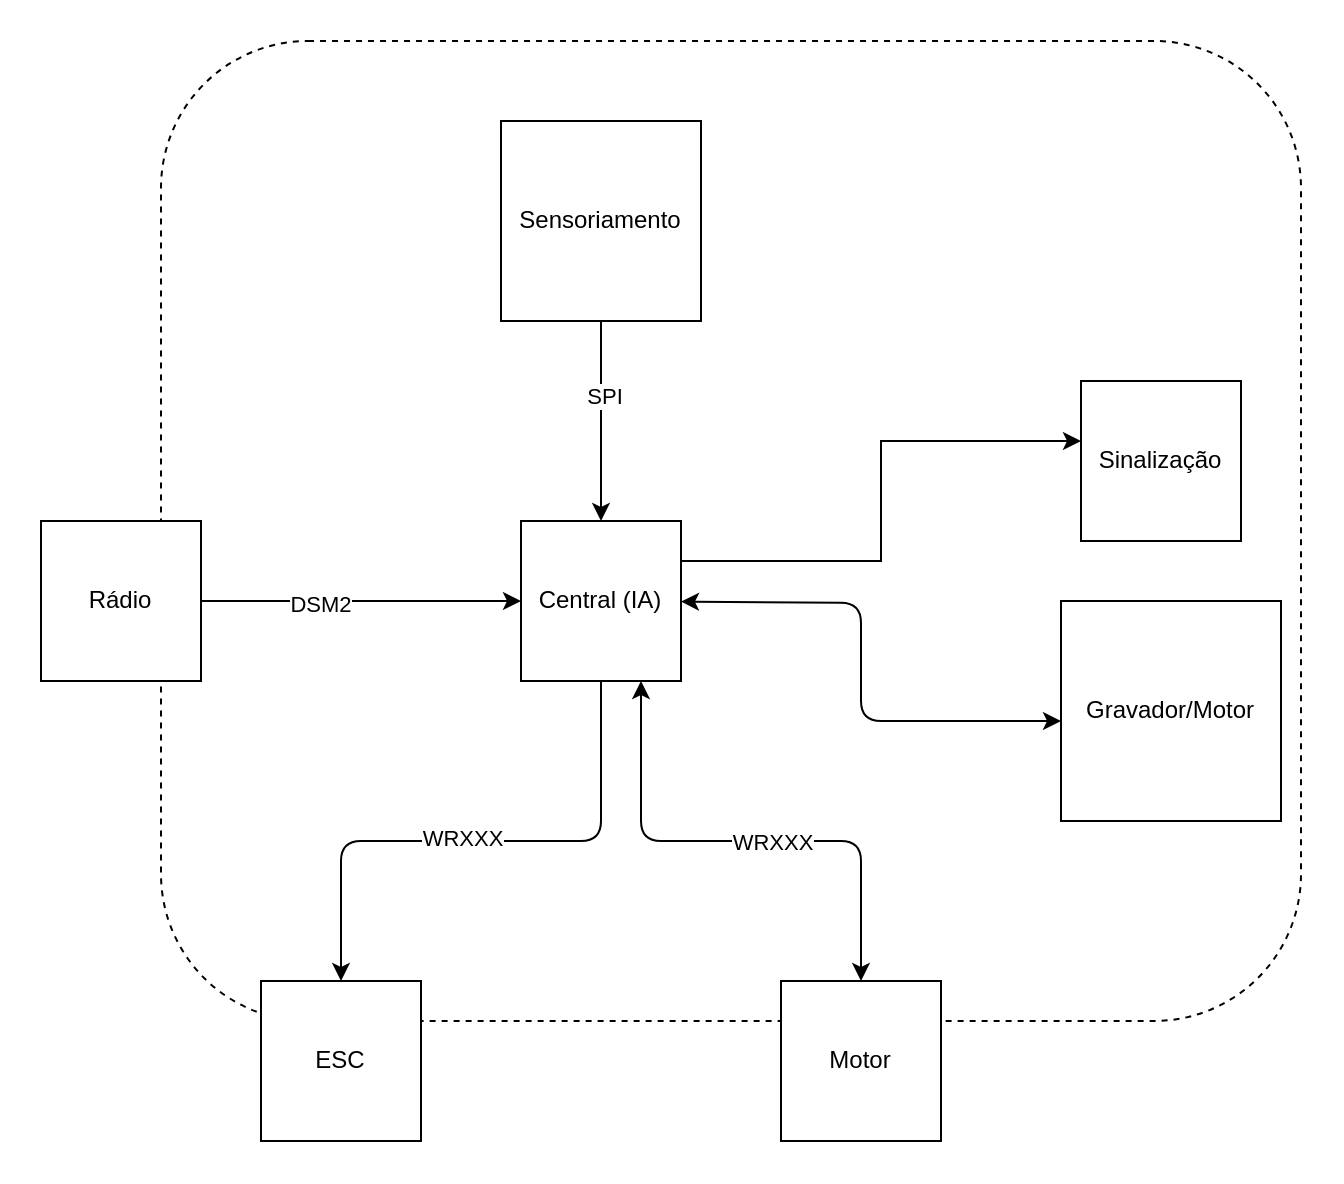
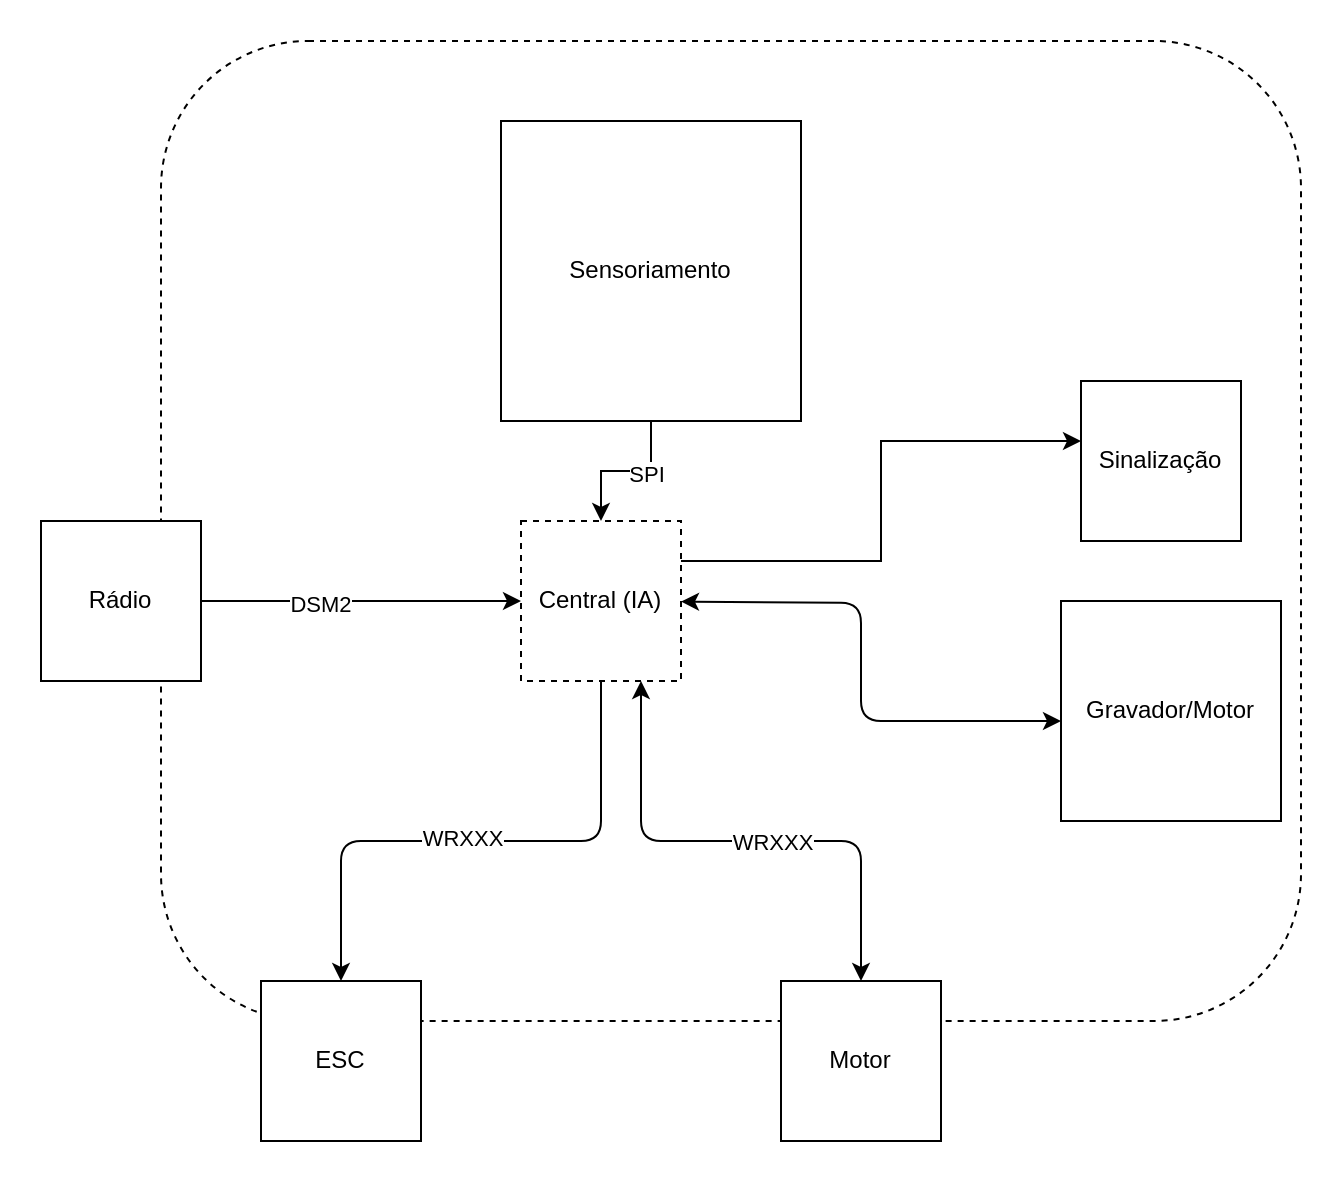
node "Sensoriamento": size 200x200 -> 300x300
node "Central (IA)": style solid -> dashed
